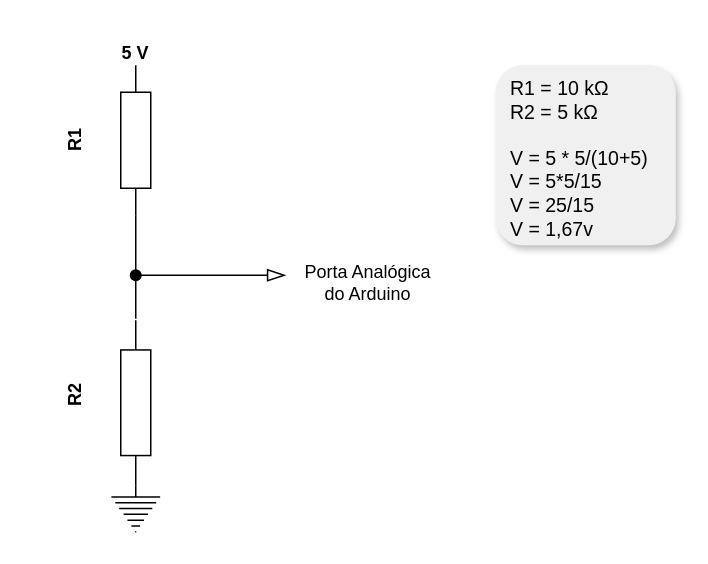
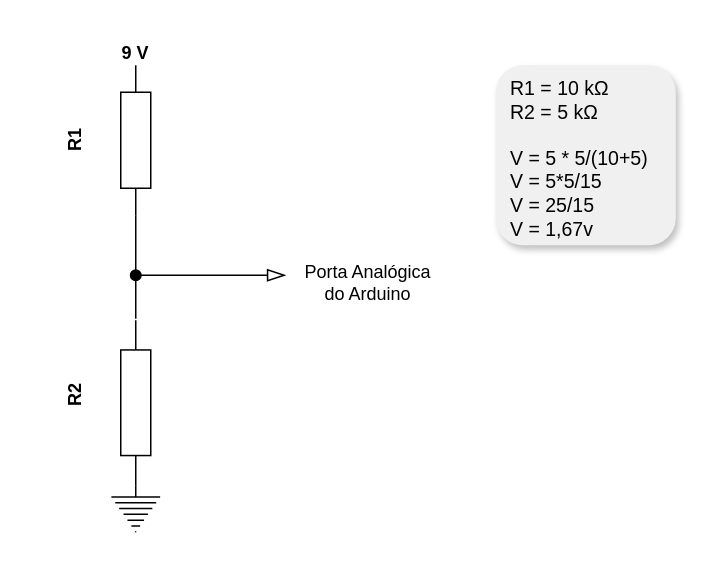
node "5 V": label "5 V" -> "9 V"
